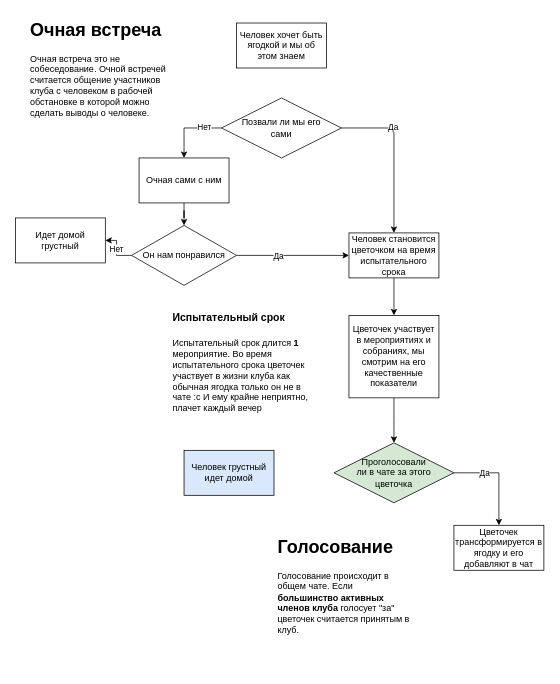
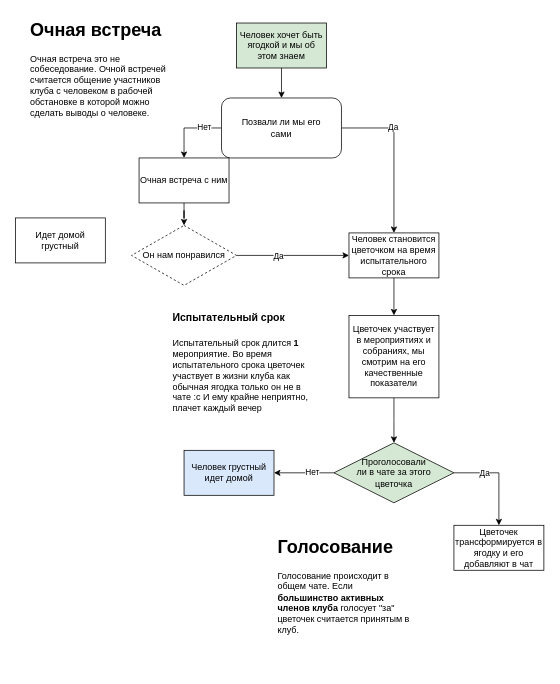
node "Человек хочет быть ягодкой и мы об этом знаем": fillcolor #ffffff -> #d5e8d4
edge "Человек хочет быть ягодкой и мы об этом знаем" -> "Позвали ли мы его сами": added
node "Позвали ли мы его сами": shape diamond -> rounded rectangle
node "Очная сами с ним": label "Очная сами с ним" -> "Очная встреча с ним"
edge "Он нам понравился" -> "Идет домой грустный": removed, label "Нет"
node "Он нам понравился": style solid -> dashed
edge "Проголосовали ли в чате за этого цветочка" -> "Человек грустный идет домой": added, label "Нет"
